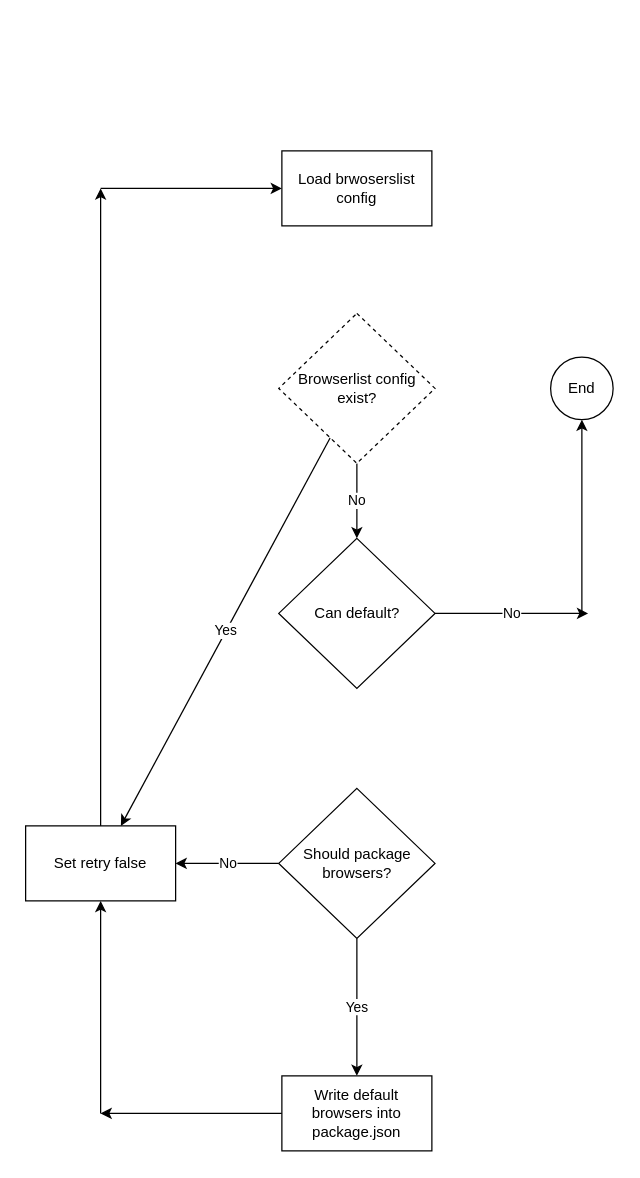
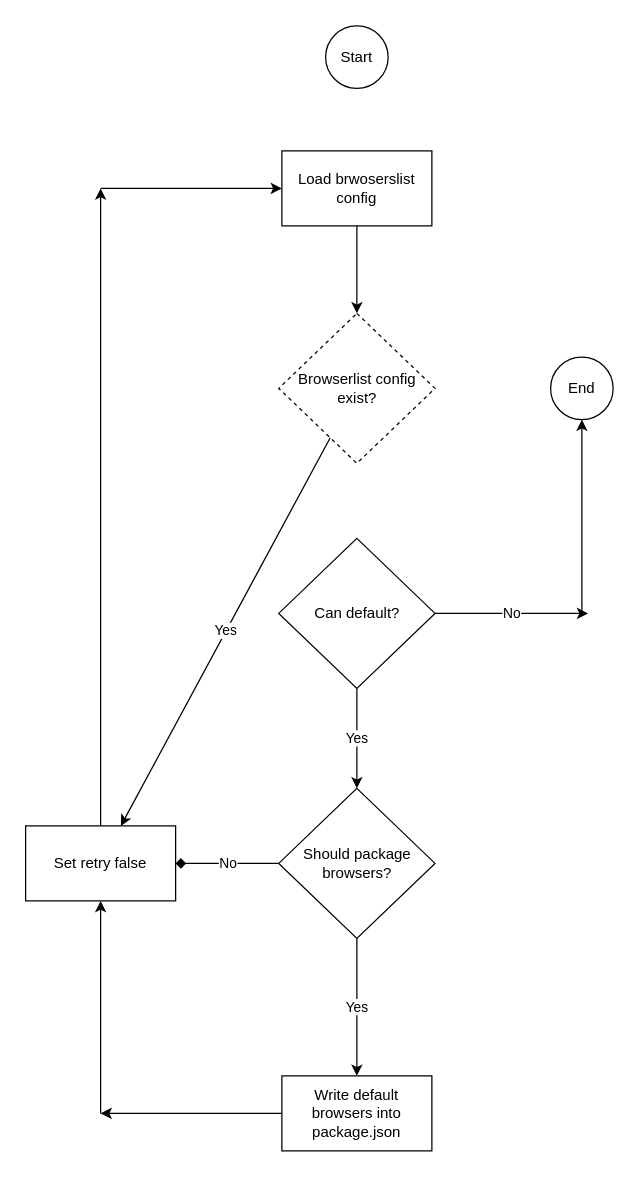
node "Start": added
edge "Load brwoserslist config" -> "Browserlist config exist?": added
edge "Browserlist config exist?" -> "Can default?": removed, label "No"
edge "Can default?" -> "Should package browsers?": added, label "Yes"
edge "Should package browsers?" -> "Set retry false": arrowhead classic -> diamond
